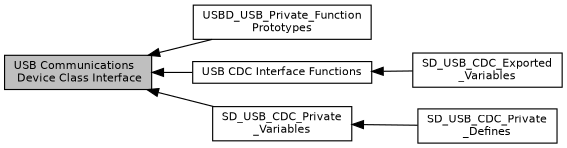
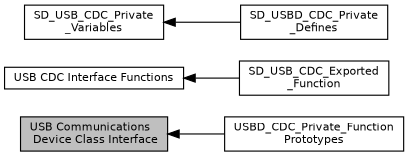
node "USBD_USB_Private_Function Prototypes": label "USBD_USB_Private_Function Prototypes" -> "USBD_CDC_Private_Function Prototypes"
node "SD_USB_CDC_Exported _Variables": label "SD_USB_CDC_Exported _Variables" -> "SD_USB_CDC_Exported _Function"
edge "USB CDC Interface Functions" -> "USB Communications Device Class Interface": removed
edge "SD_USB_CDC_Private _Variables" -> "USB Communications Device Class Interface": removed
node "SD_USB_CDC_Private _Defines": label "SD_USB_CDC_Private _Defines" -> "SD_USBD_CDC_Private _Defines"
